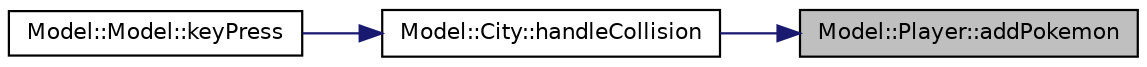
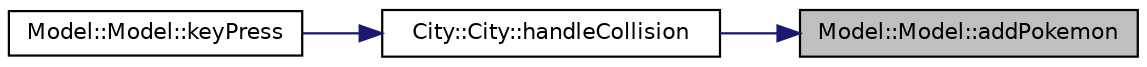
node "Model::City::handleCollision": label "Model::City::handleCollision" -> "City::City::handleCollision"
node "Model::Player::addPokemon": label "Model::Player::addPokemon" -> "Model::Model::addPokemon"
